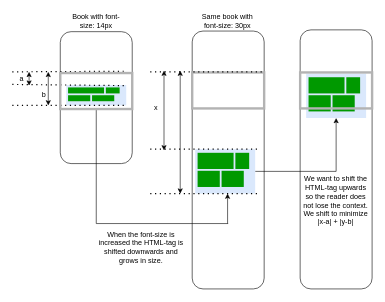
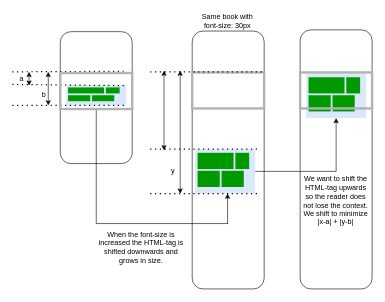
node "Book with font-size: 14px": removed
node "x": removed
node "y": added
